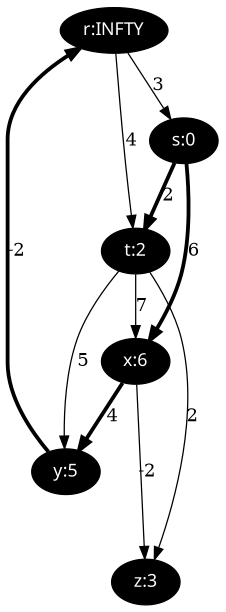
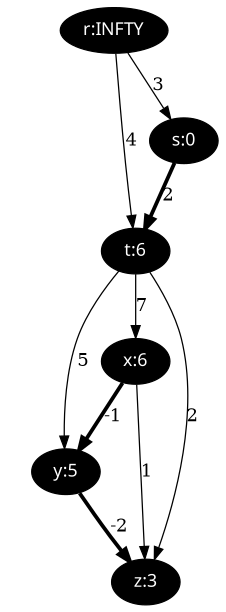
edge "y:5" -> "r:INFTY": now "y:5" -> "z:3"
edge "s:0" -> "x:6": removed, label "6"
node "t:2": label "t:2" -> "t:6"
edge "x:6" -> "y:5": label "4" -> "-1"
edge "x:6" -> "z:3": label "-2" -> "1"
